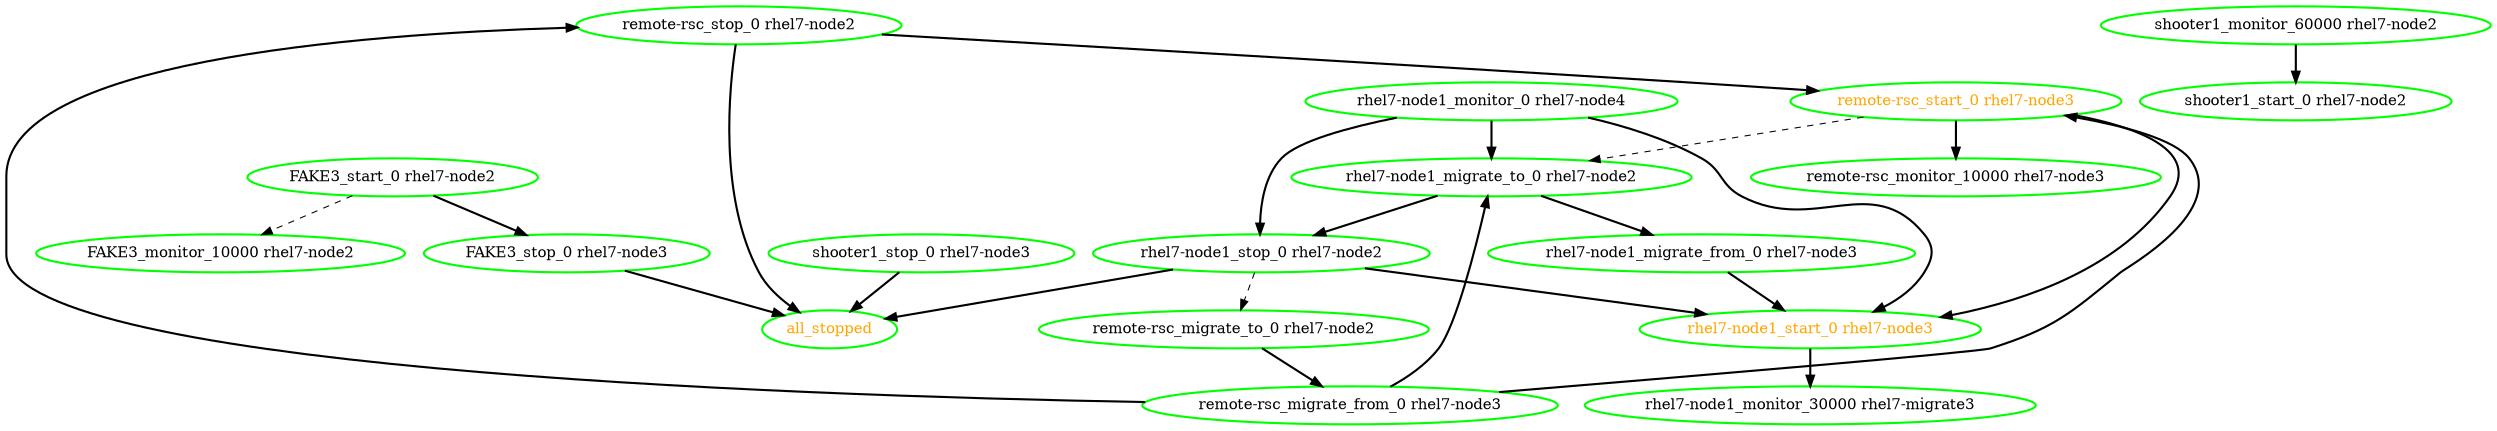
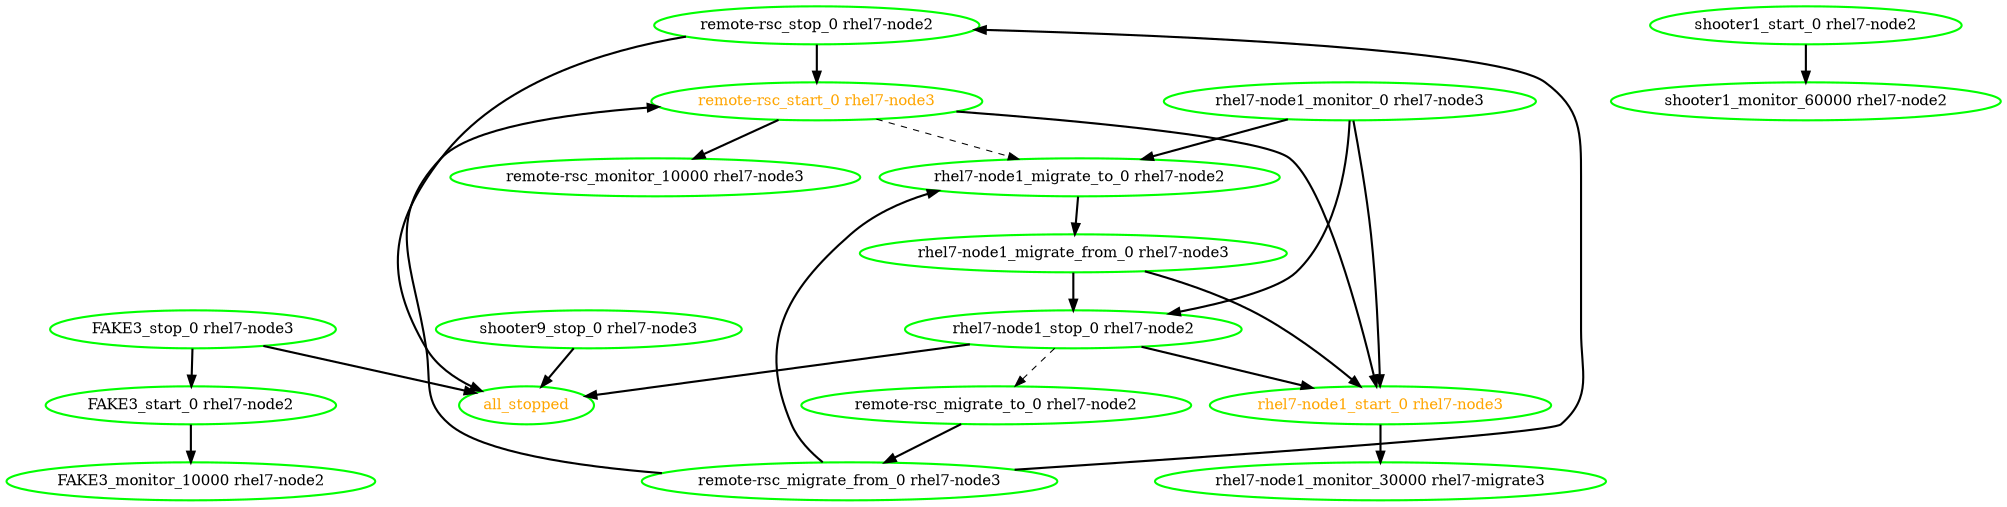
edge "shooter1_monitor_60000 rhel7-node2" -> "shooter1_start_0 rhel7-node2": reversed
node "rhel7-node1_monitor_0 rhel7-node4": label "rhel7-node1_monitor_0 rhel7-node4" -> "rhel7-node1_monitor_0 rhel7-node3"
edge "FAKE3_start_0 rhel7-node2" -> "FAKE3_monitor_10000 rhel7-node2": style dashed -> bold
edge "FAKE3_start_0 rhel7-node2" -> "FAKE3_stop_0 rhel7-node3": reversed
edge "rhel7-node1_migrate_to_0 rhel7-node2" -> "rhel7-node1_stop_0 rhel7-node2": now "rhel7-node1_migrate_from_0 rhel7-node3" -> "rhel7-node1_stop_0 rhel7-node2"
node "shooter1_stop_0 rhel7-node3": label "shooter1_stop_0 rhel7-node3" -> "shooter9_stop_0 rhel7-node3"
